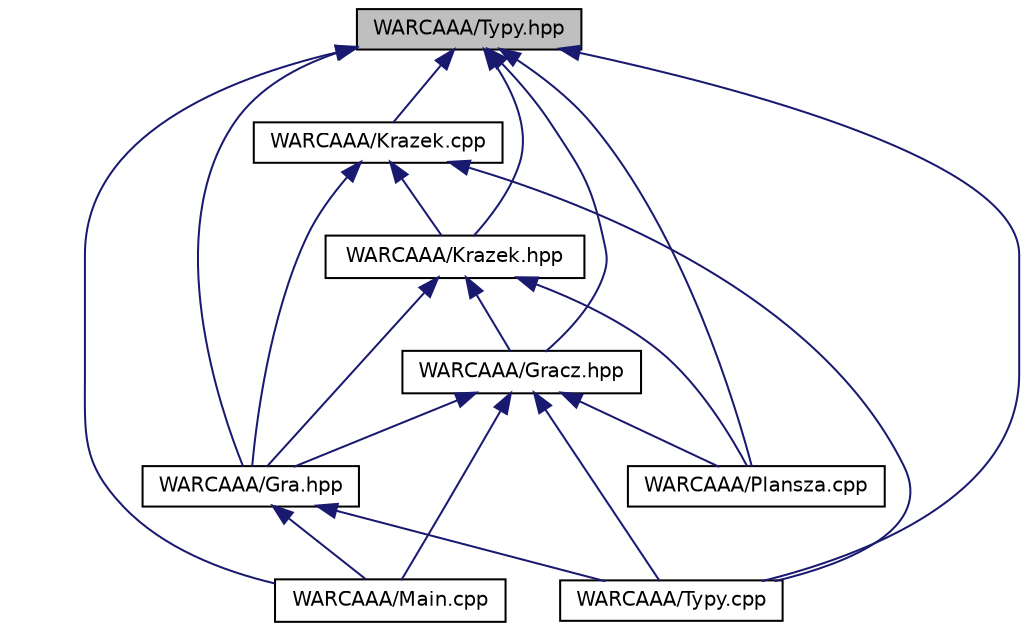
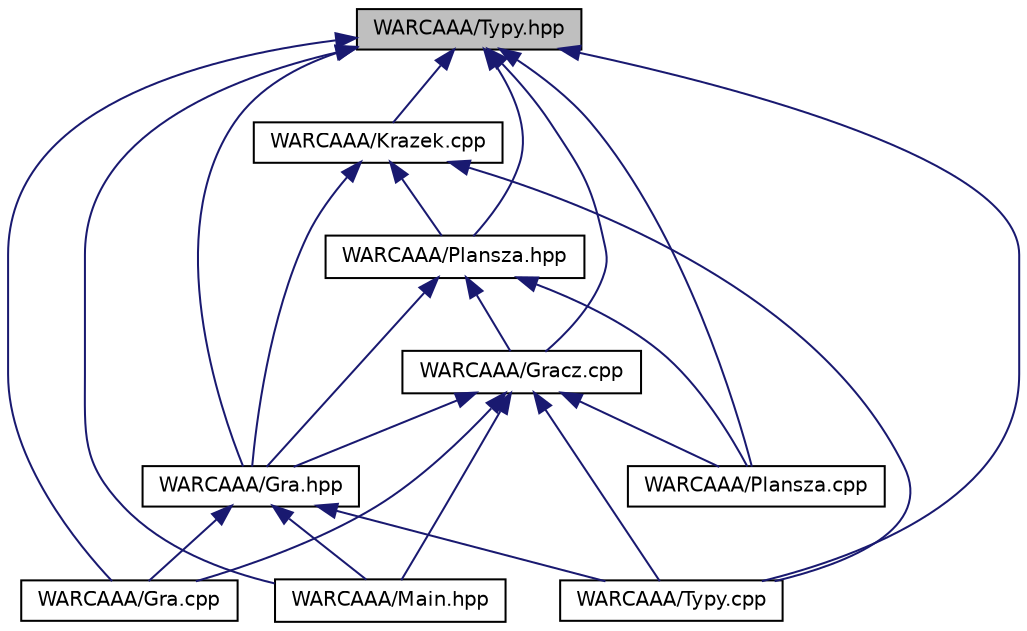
node "WARCAAA/Krazek.hpp": label "WARCAAA/Krazek.hpp" -> "WARCAAA/Plansza.hpp"
node "WARCAAA/Gracz.hpp": label "WARCAAA/Gracz.hpp" -> "WARCAAA/Gracz.cpp"
node "WARCAAA/Gra.cpp": added
node "WARCAAA/Main.cpp": label "WARCAAA/Main.cpp" -> "WARCAAA/Main.hpp"
